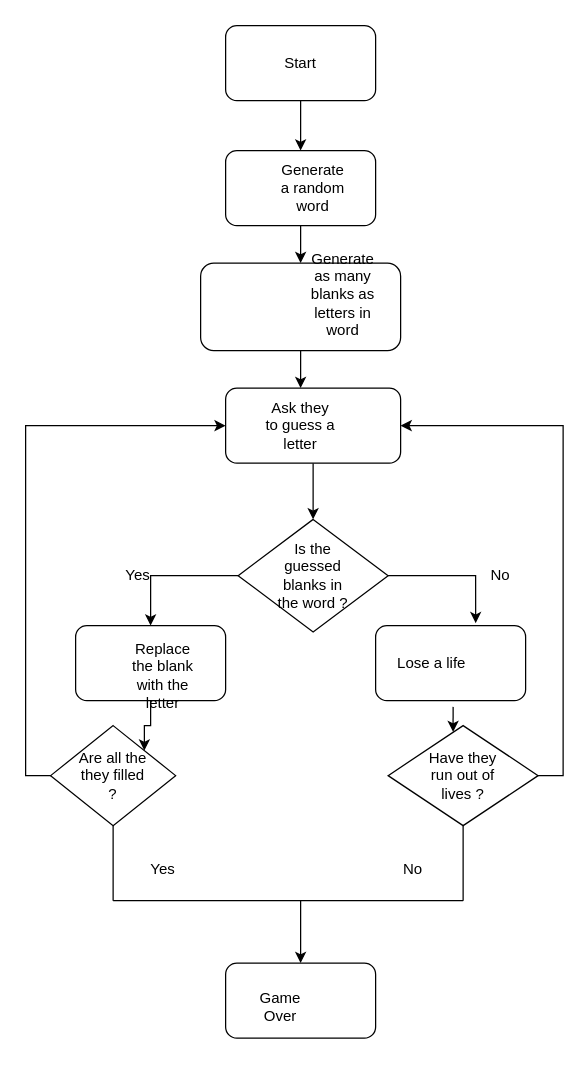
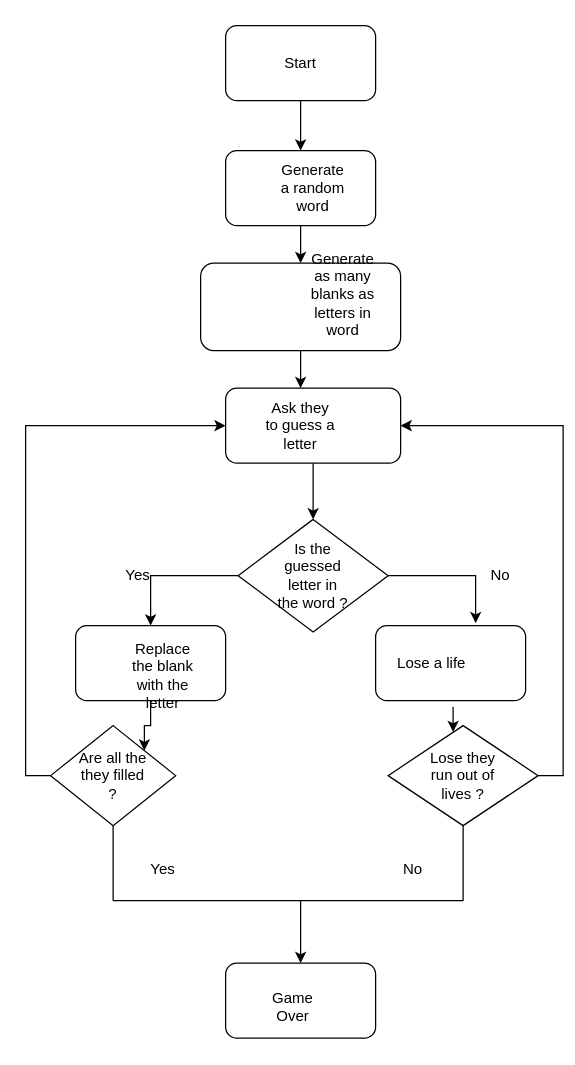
node "Is the guessed blanks in the word ?": label "Is the guessed blanks in the word ?" -> "Is the guessed letter in the word ?"
node "Have they run out of lives ?": label "Have they run out of lives ?" -> "Lose they run out of lives ?"
node "Game Over": moved (281, 1007) -> (293, 1007)
